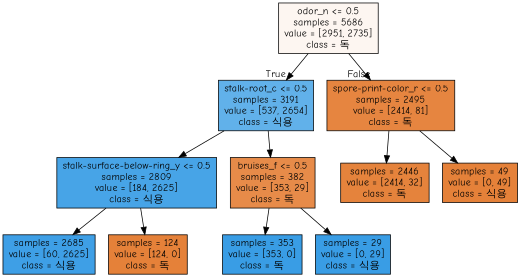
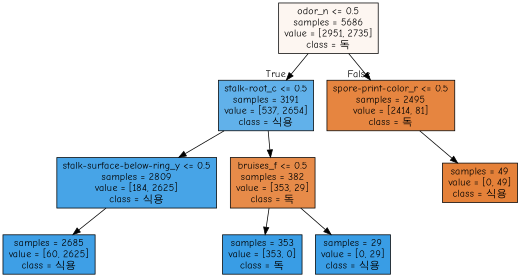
node "samples = 2446 value = [2414, 32] class = 독": removed
node "samples = 124 value = [124, 0] class = 독": removed
